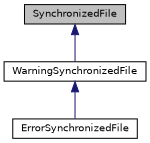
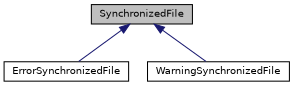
edge "ErrorSynchronizedFile" -> "WarningSynchronizedFile": now "ErrorSynchronizedFile" -> "SynchronizedFile"
